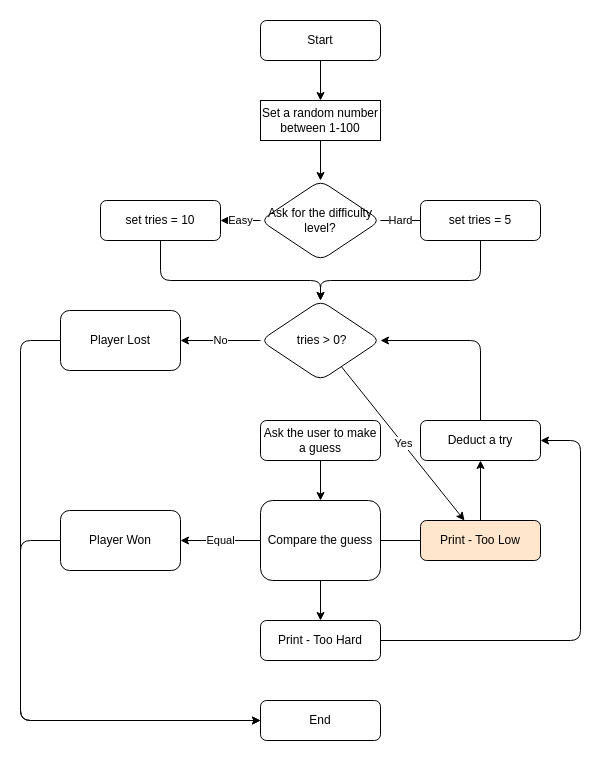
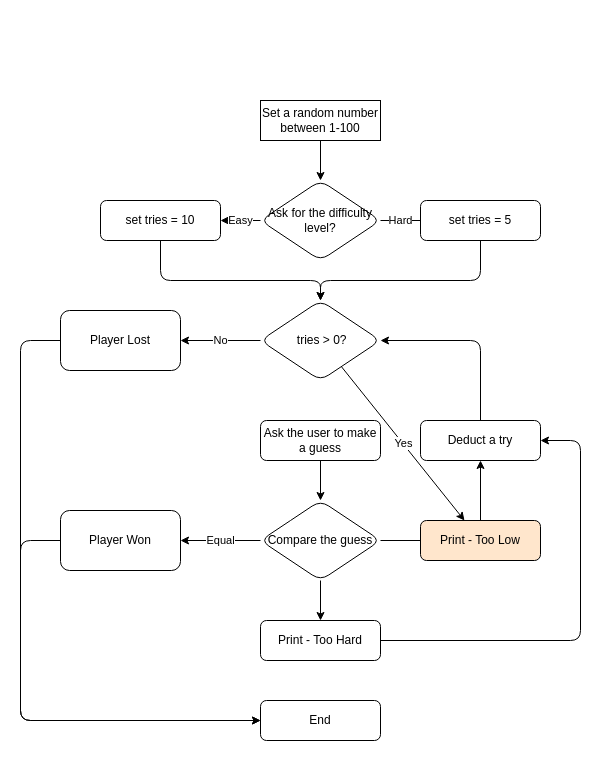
node "Start": removed
edge "Start" -> "Set a random number between 1-100": removed
node "Compare the guess": shape rounded rectangle -> diamond
